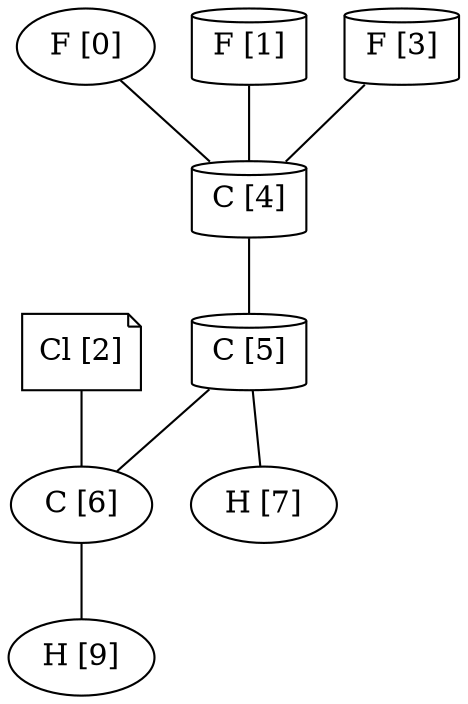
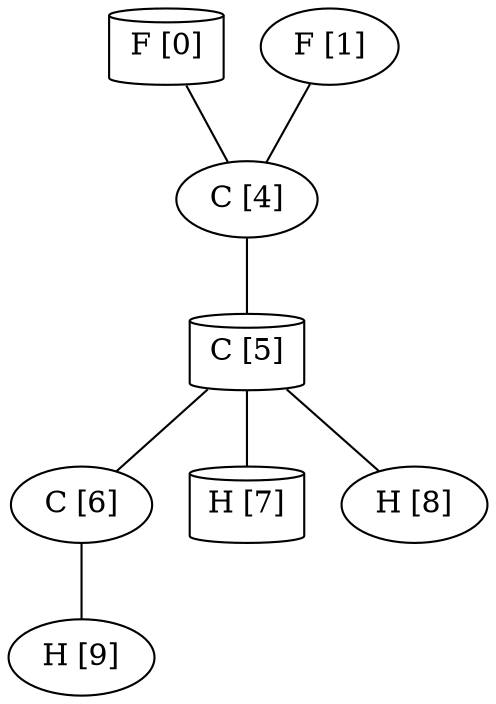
node "F [0]": shape ellipse -> cylinder
node "F [1]": shape cylinder -> ellipse
node "F [3]": removed
node "C [4]": shape cylinder -> ellipse
node "Cl [2]": removed
node "H [7]": shape ellipse -> cylinder
node "H [8]": added
